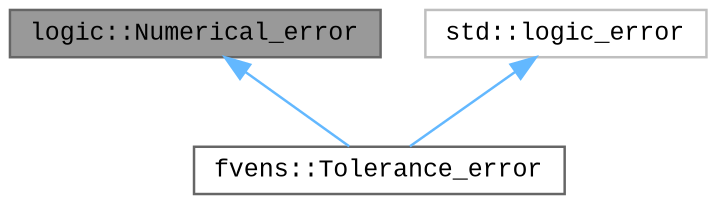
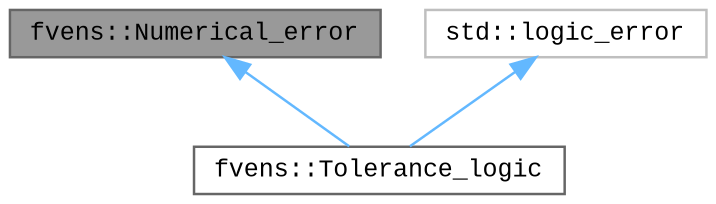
node "logic::Numerical_error": label "logic::Numerical_error" -> "fvens::Numerical_error"
node "fvens::Tolerance_error": label "fvens::Tolerance_error" -> "fvens::Tolerance_logic"
